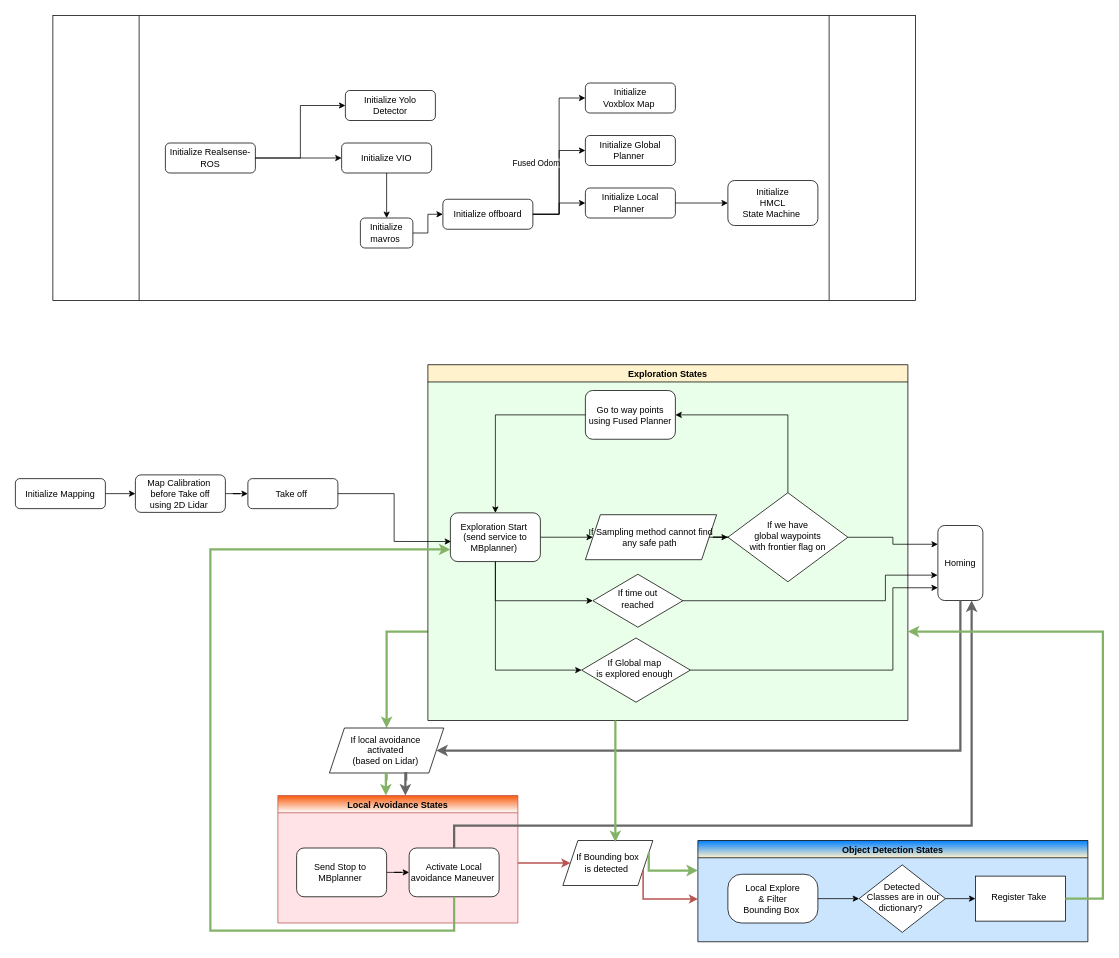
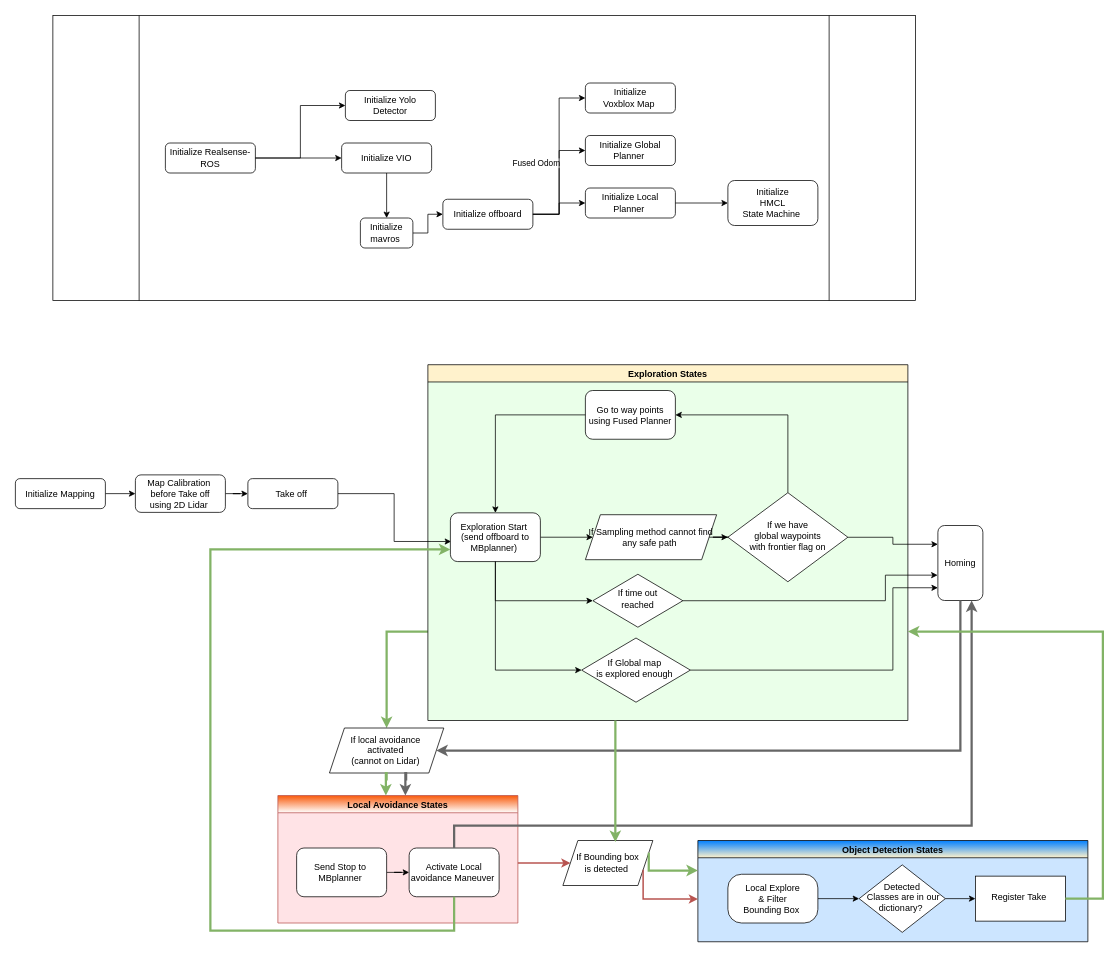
node "Exploration Start (send service to MBplanner)": label "Exploration Start (send service to MBplanner)" -> "Exploration Start (send offboard to MBplanner)"
node "If local avoidance activated (based on Lidar)": label "If local avoidance activated (based on Lidar)" -> "If local avoidance activated (cannot on Lidar)"
